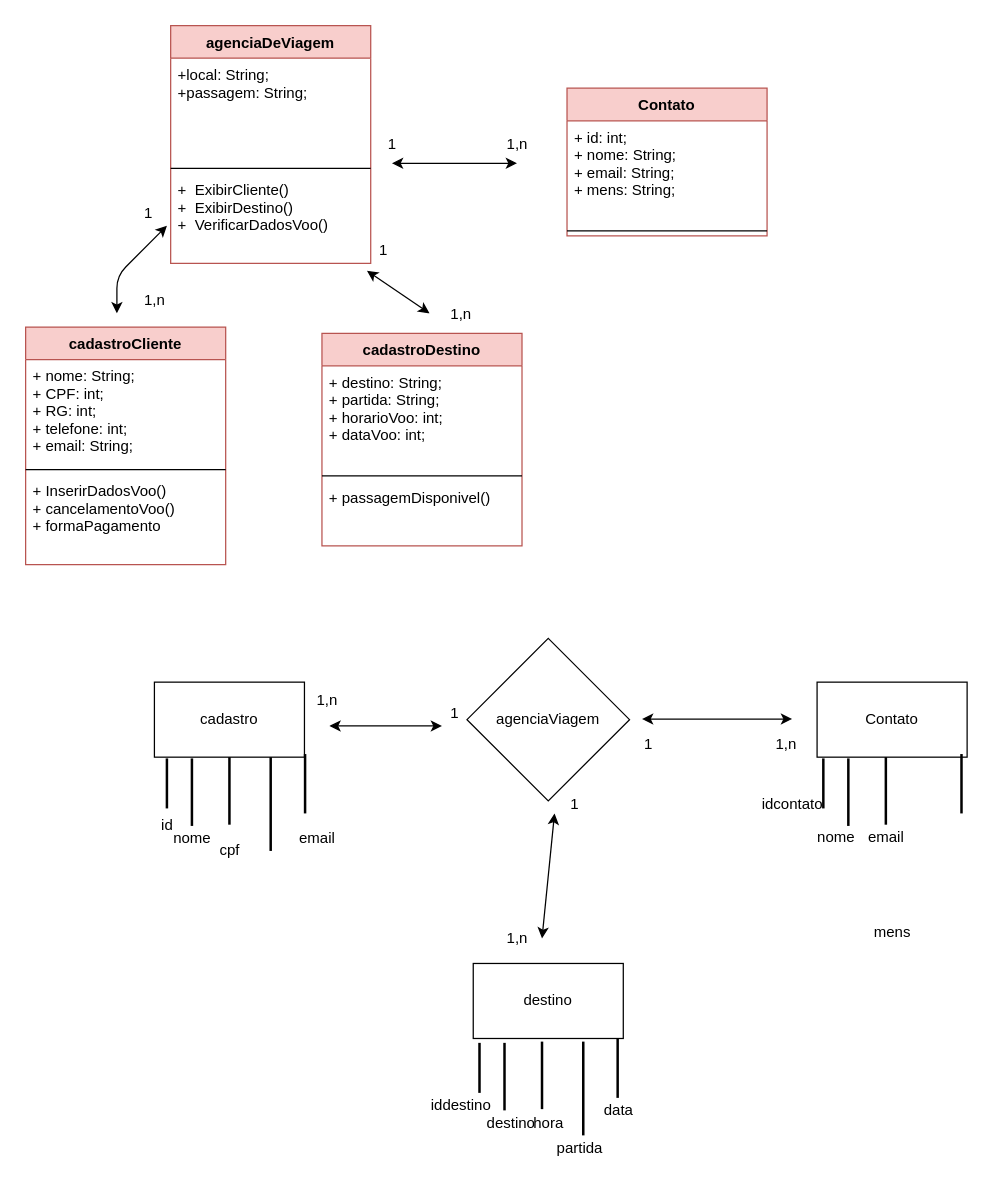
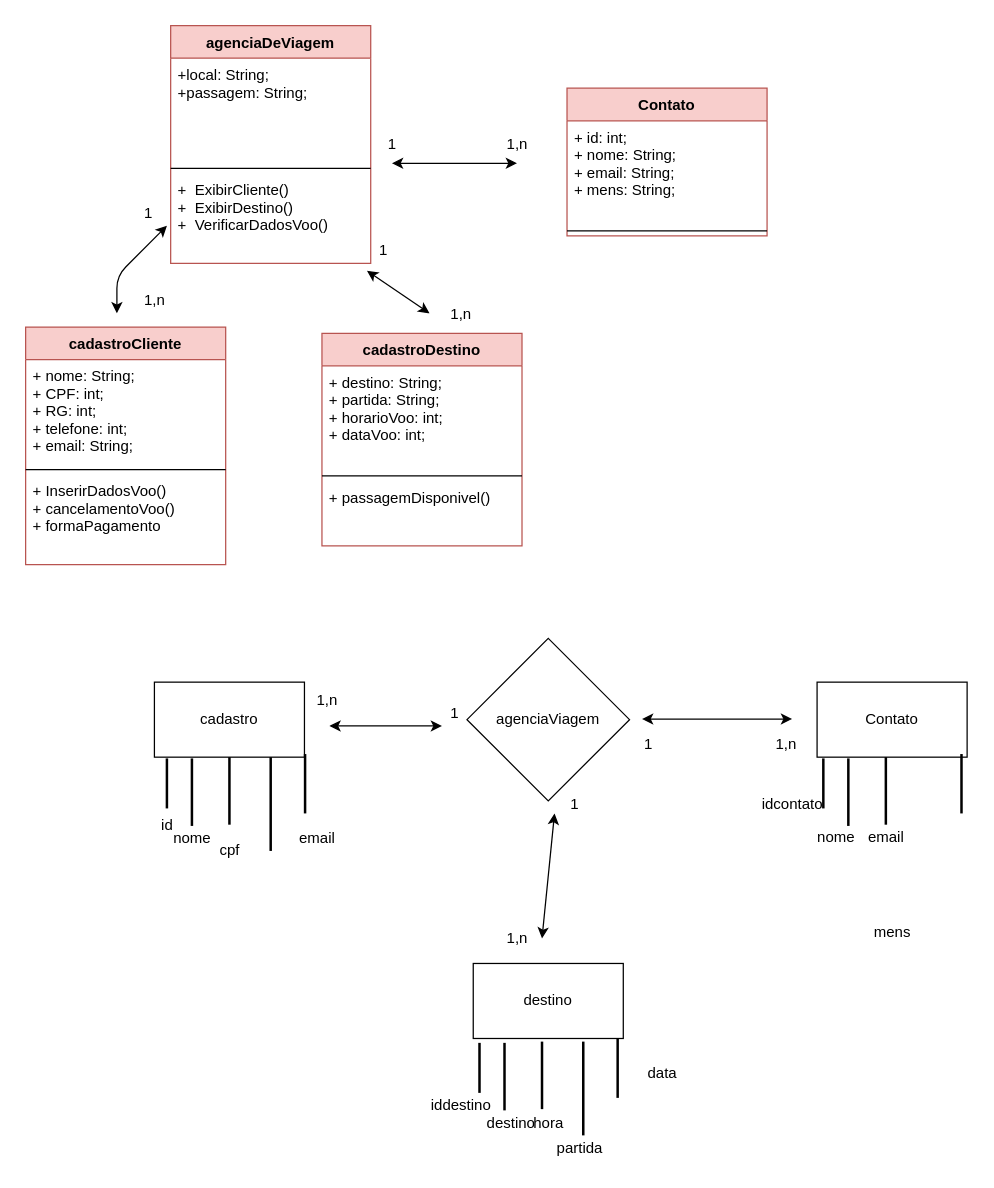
node "data": moved (618, 1110) -> (661, 1073)
